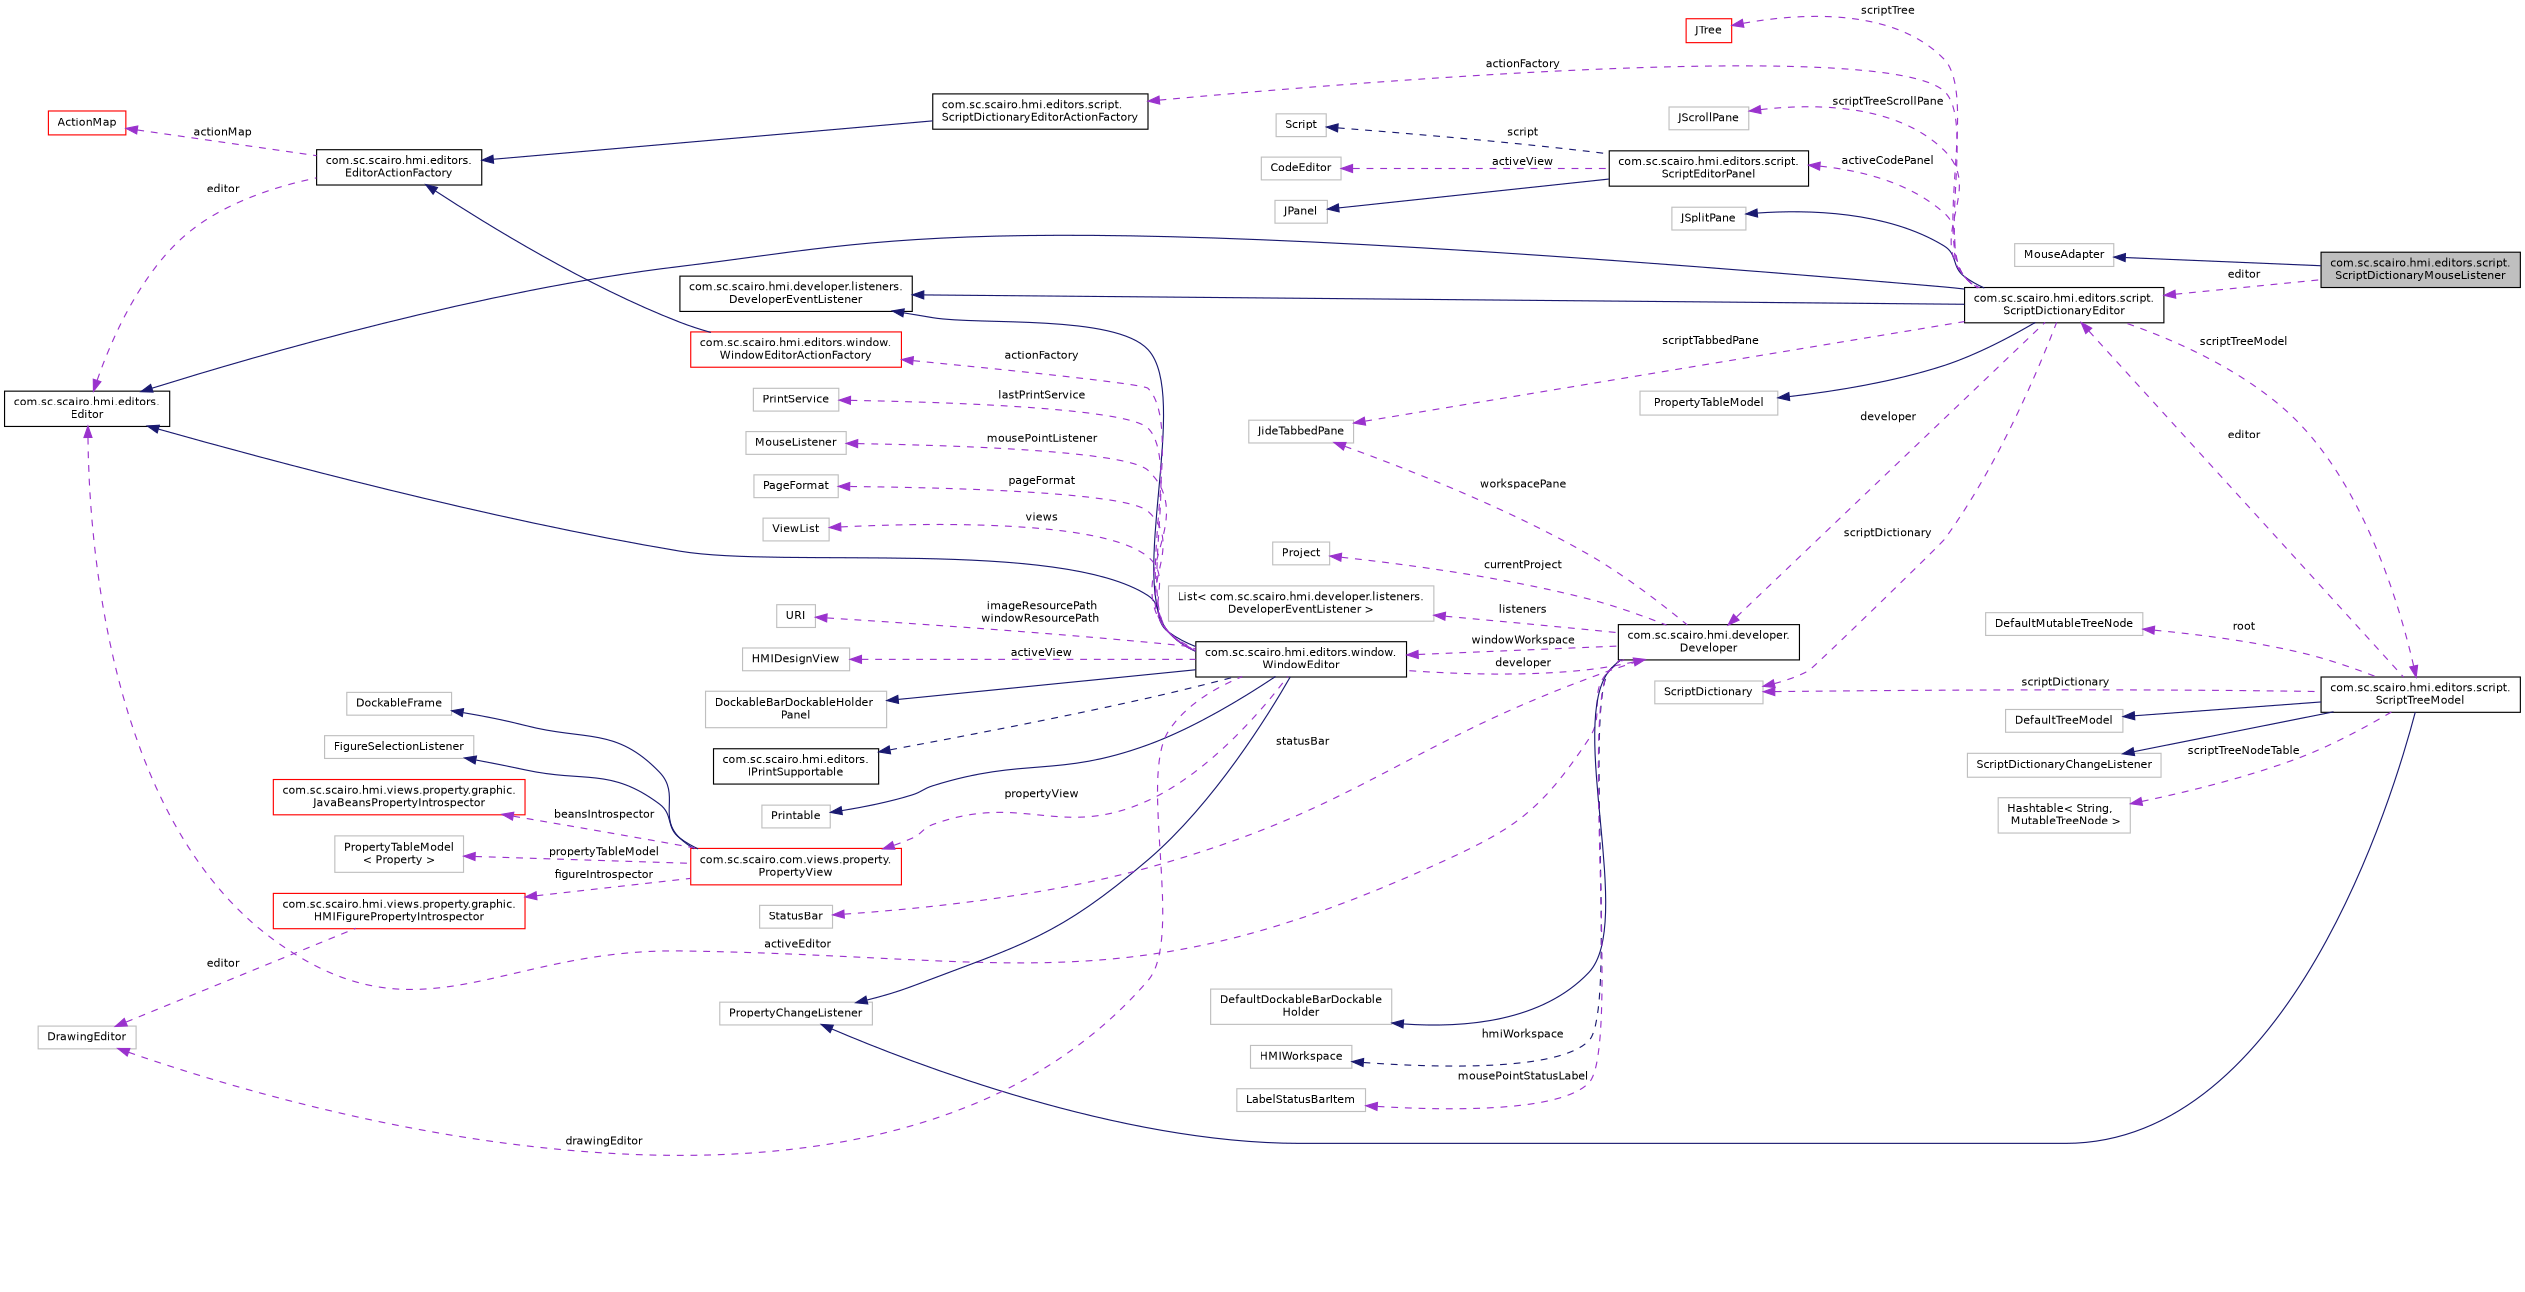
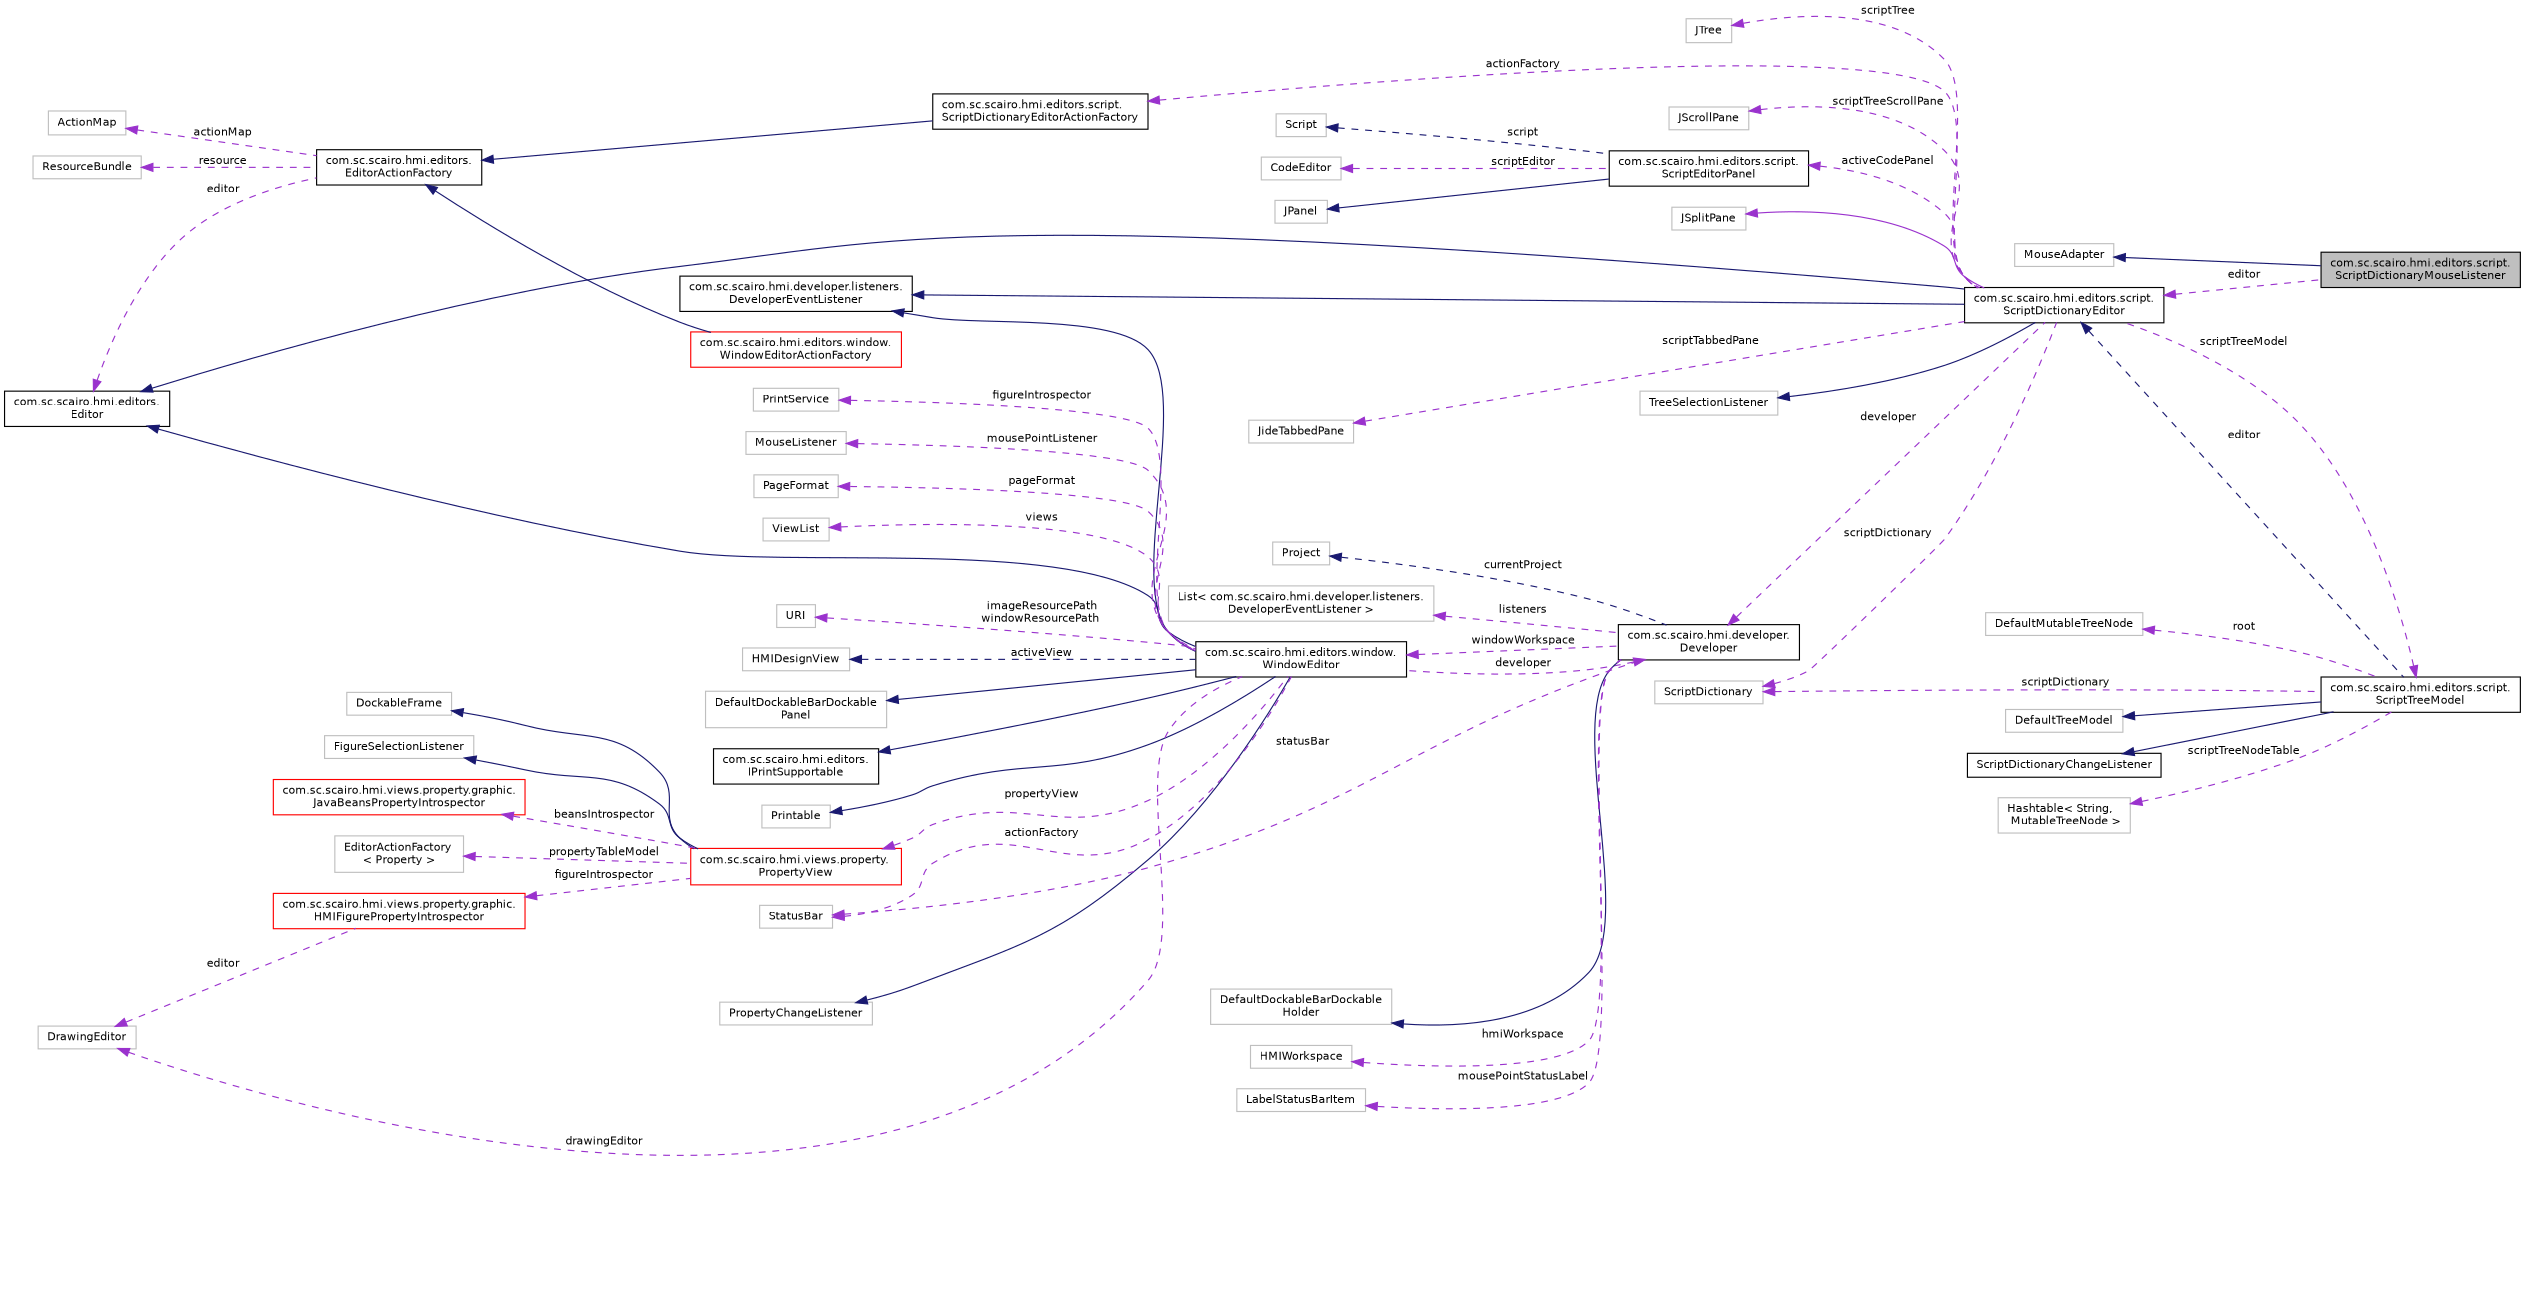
node "JTree": color red -> grey75
node "ActionMap": color red -> grey75
edge "com.sc.scairo.hmi.editors.script. ScriptEditorPanel" -> "CodeEditor": label " activeView" -> " scriptEditor"
node "ResourceBundle": added
edge "com.sc.scairo.hmi.editors.script. ScriptDictionaryEditor" -> "JSplitPane": color midnightblue -> darkorchid3
edge "com.sc.scairo.hmi.editors.window. WindowEditor" -> "PrintService": label " lastPrintService" -> " figureIntrospector"
edge "com.sc.scairo.hmi.editors.window. WindowEditor" -> "com.sc.scairo.hmi.editors.window. WindowEditorActionFactory": now "com.sc.scairo.hmi.editors.window. WindowEditor" -> "StatusBar"
node "PropertyTableModel": label "PropertyTableModel" -> "TreeSelectionListener"
edge "com.sc.scairo.hmi.editors.script. ScriptTreeModel" -> "com.sc.scairo.hmi.editors.script. ScriptDictionaryEditor": color darkorchid3 -> midnightblue
edge "com.sc.scairo.hmi.developer. Developer" -> "JideTabbedPane": removed, label "workspacePane"
edge "com.sc.scairo.hmi.developer. Developer" -> "Project": color darkorchid3 -> midnightblue
edge "com.sc.scairo.hmi.editors.window. WindowEditor" -> "HMIDesignView": color darkorchid3 -> midnightblue
node "DockableBarDockableHolder Panel": label "DockableBarDockableHolder Panel" -> "DefaultDockableBarDockable Panel"
edge "com.sc.scairo.hmi.editors.window. WindowEditor" -> "com.sc.scairo.hmi.editors. IPrintSupportable": style dashed -> solid
node "ScriptDictionaryChangeListener": color grey75 -> black
node "PropertyTableModel < Property >": label "PropertyTableModel < Property >" -> "EditorActionFactory < Property >"
node "com.sc.scairo.com.views.property. PropertyView": label "com.sc.scairo.com.views.property. PropertyView" -> "com.sc.scairo.hmi.views.property. PropertyView"
edge "com.sc.scairo.hmi.developer. Developer" -> "com.sc.scairo.hmi.editors. Editor": removed, label "activeEditor"
edge "com.sc.scairo.hmi.developer. Developer" -> "HMIWorkspace": color midnightblue -> darkorchid3
edge "com.sc.scairo.hmi.editors.script. ScriptTreeModel" -> "PropertyChangeListener": removed
